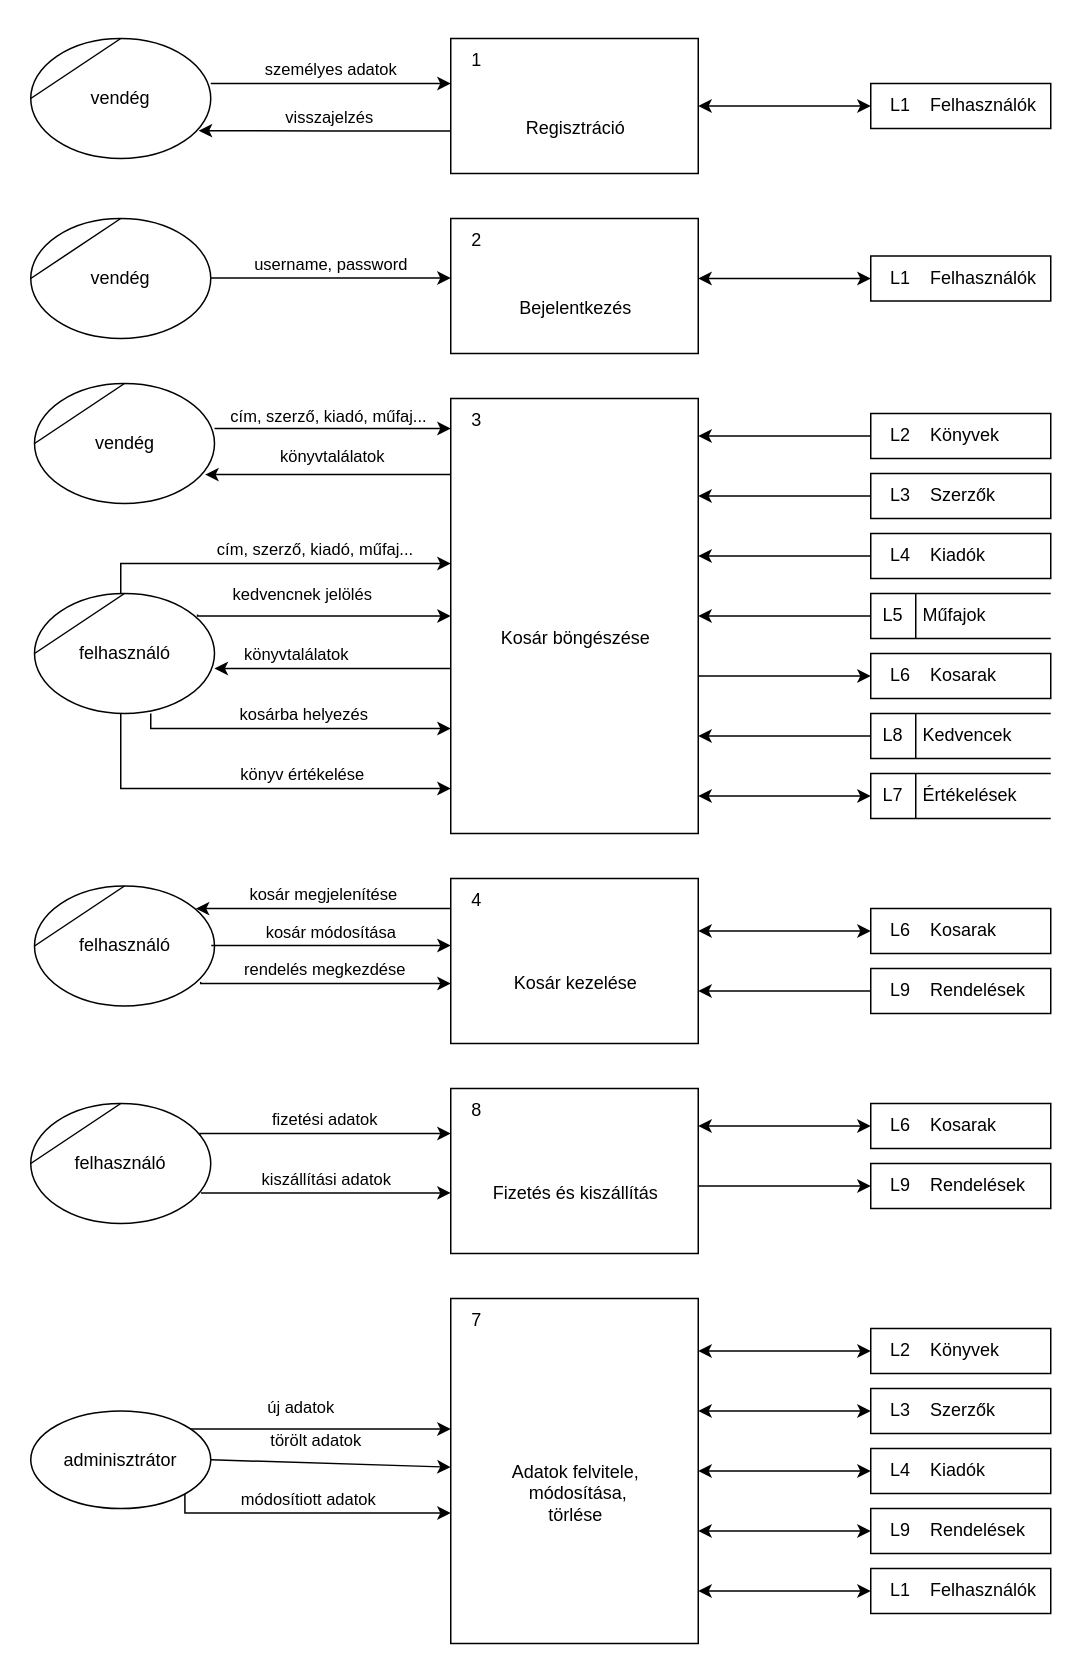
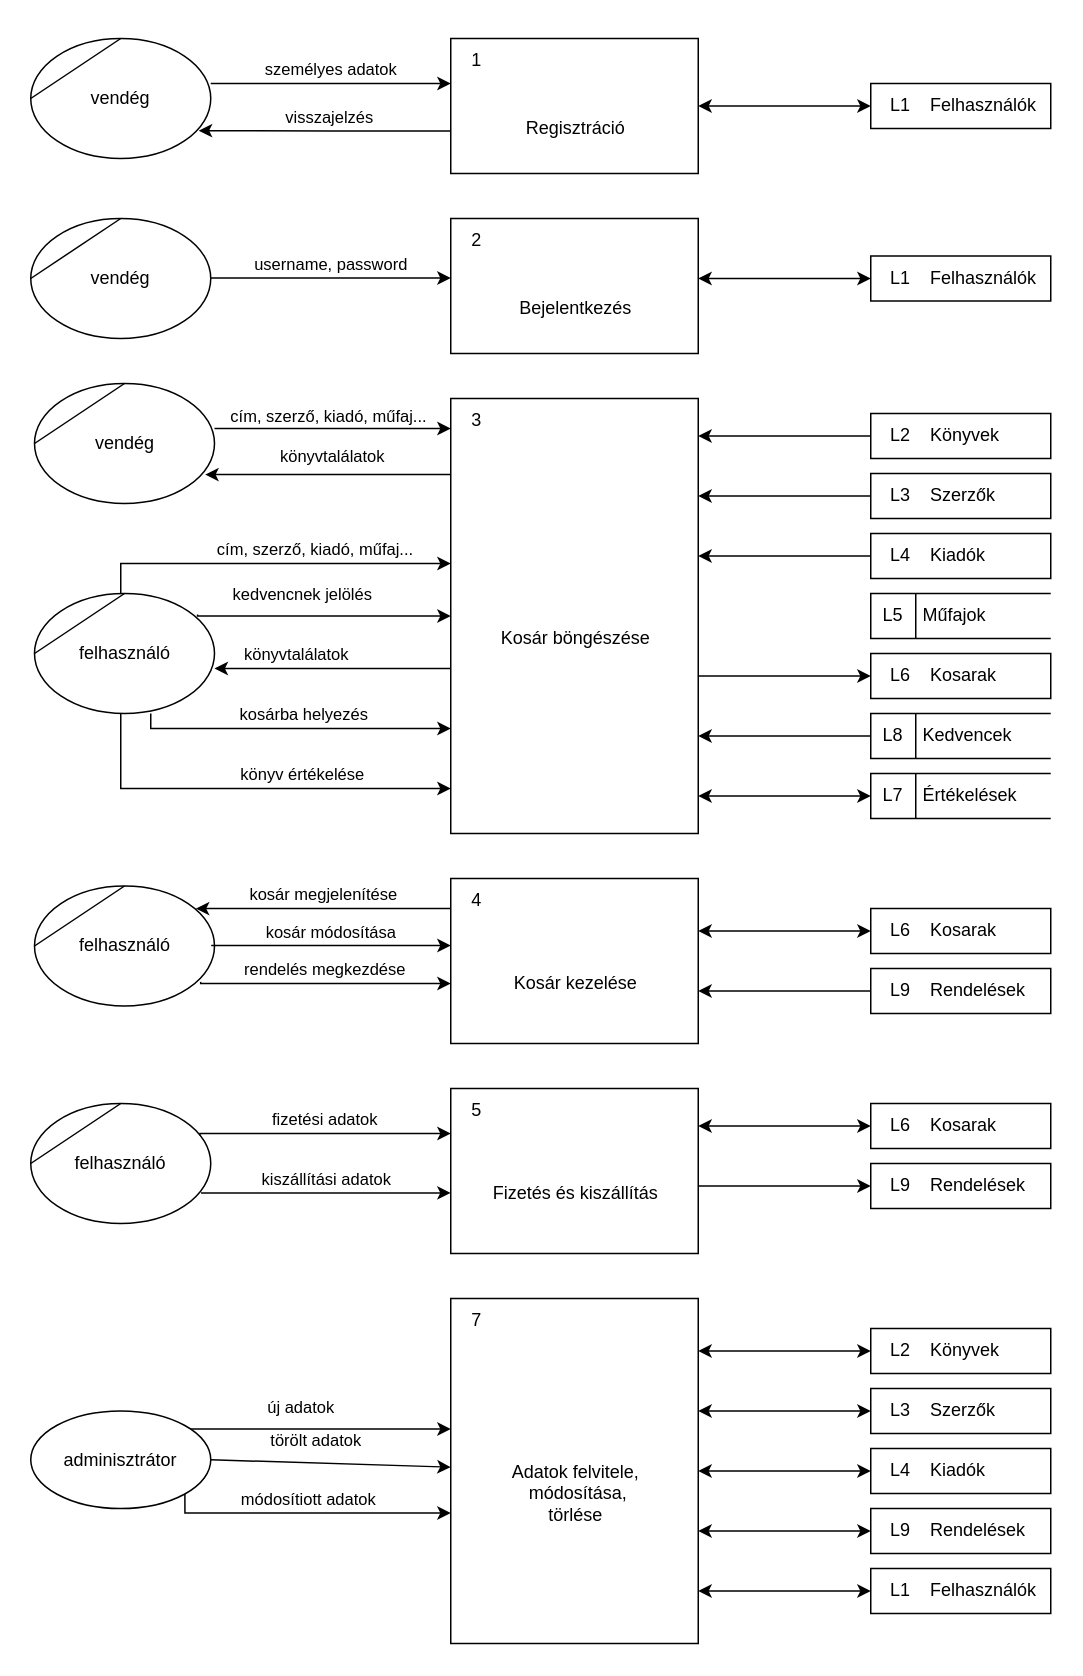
edge "Műfajok" -> "Kosár böngészése": removed
node "8": label "8" -> "5"
